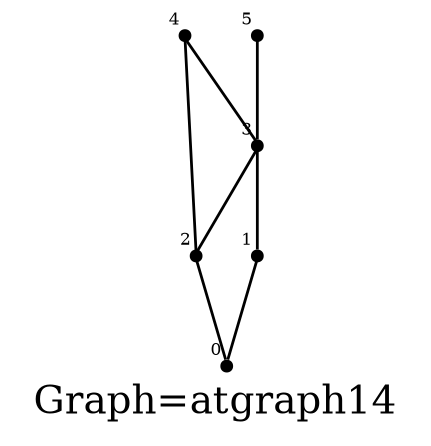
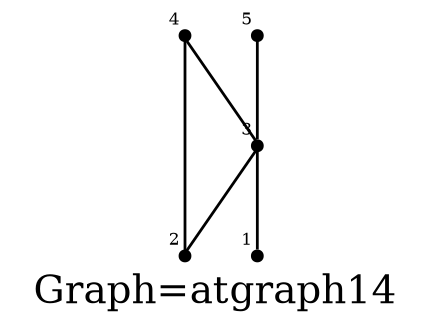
node "0": removed
